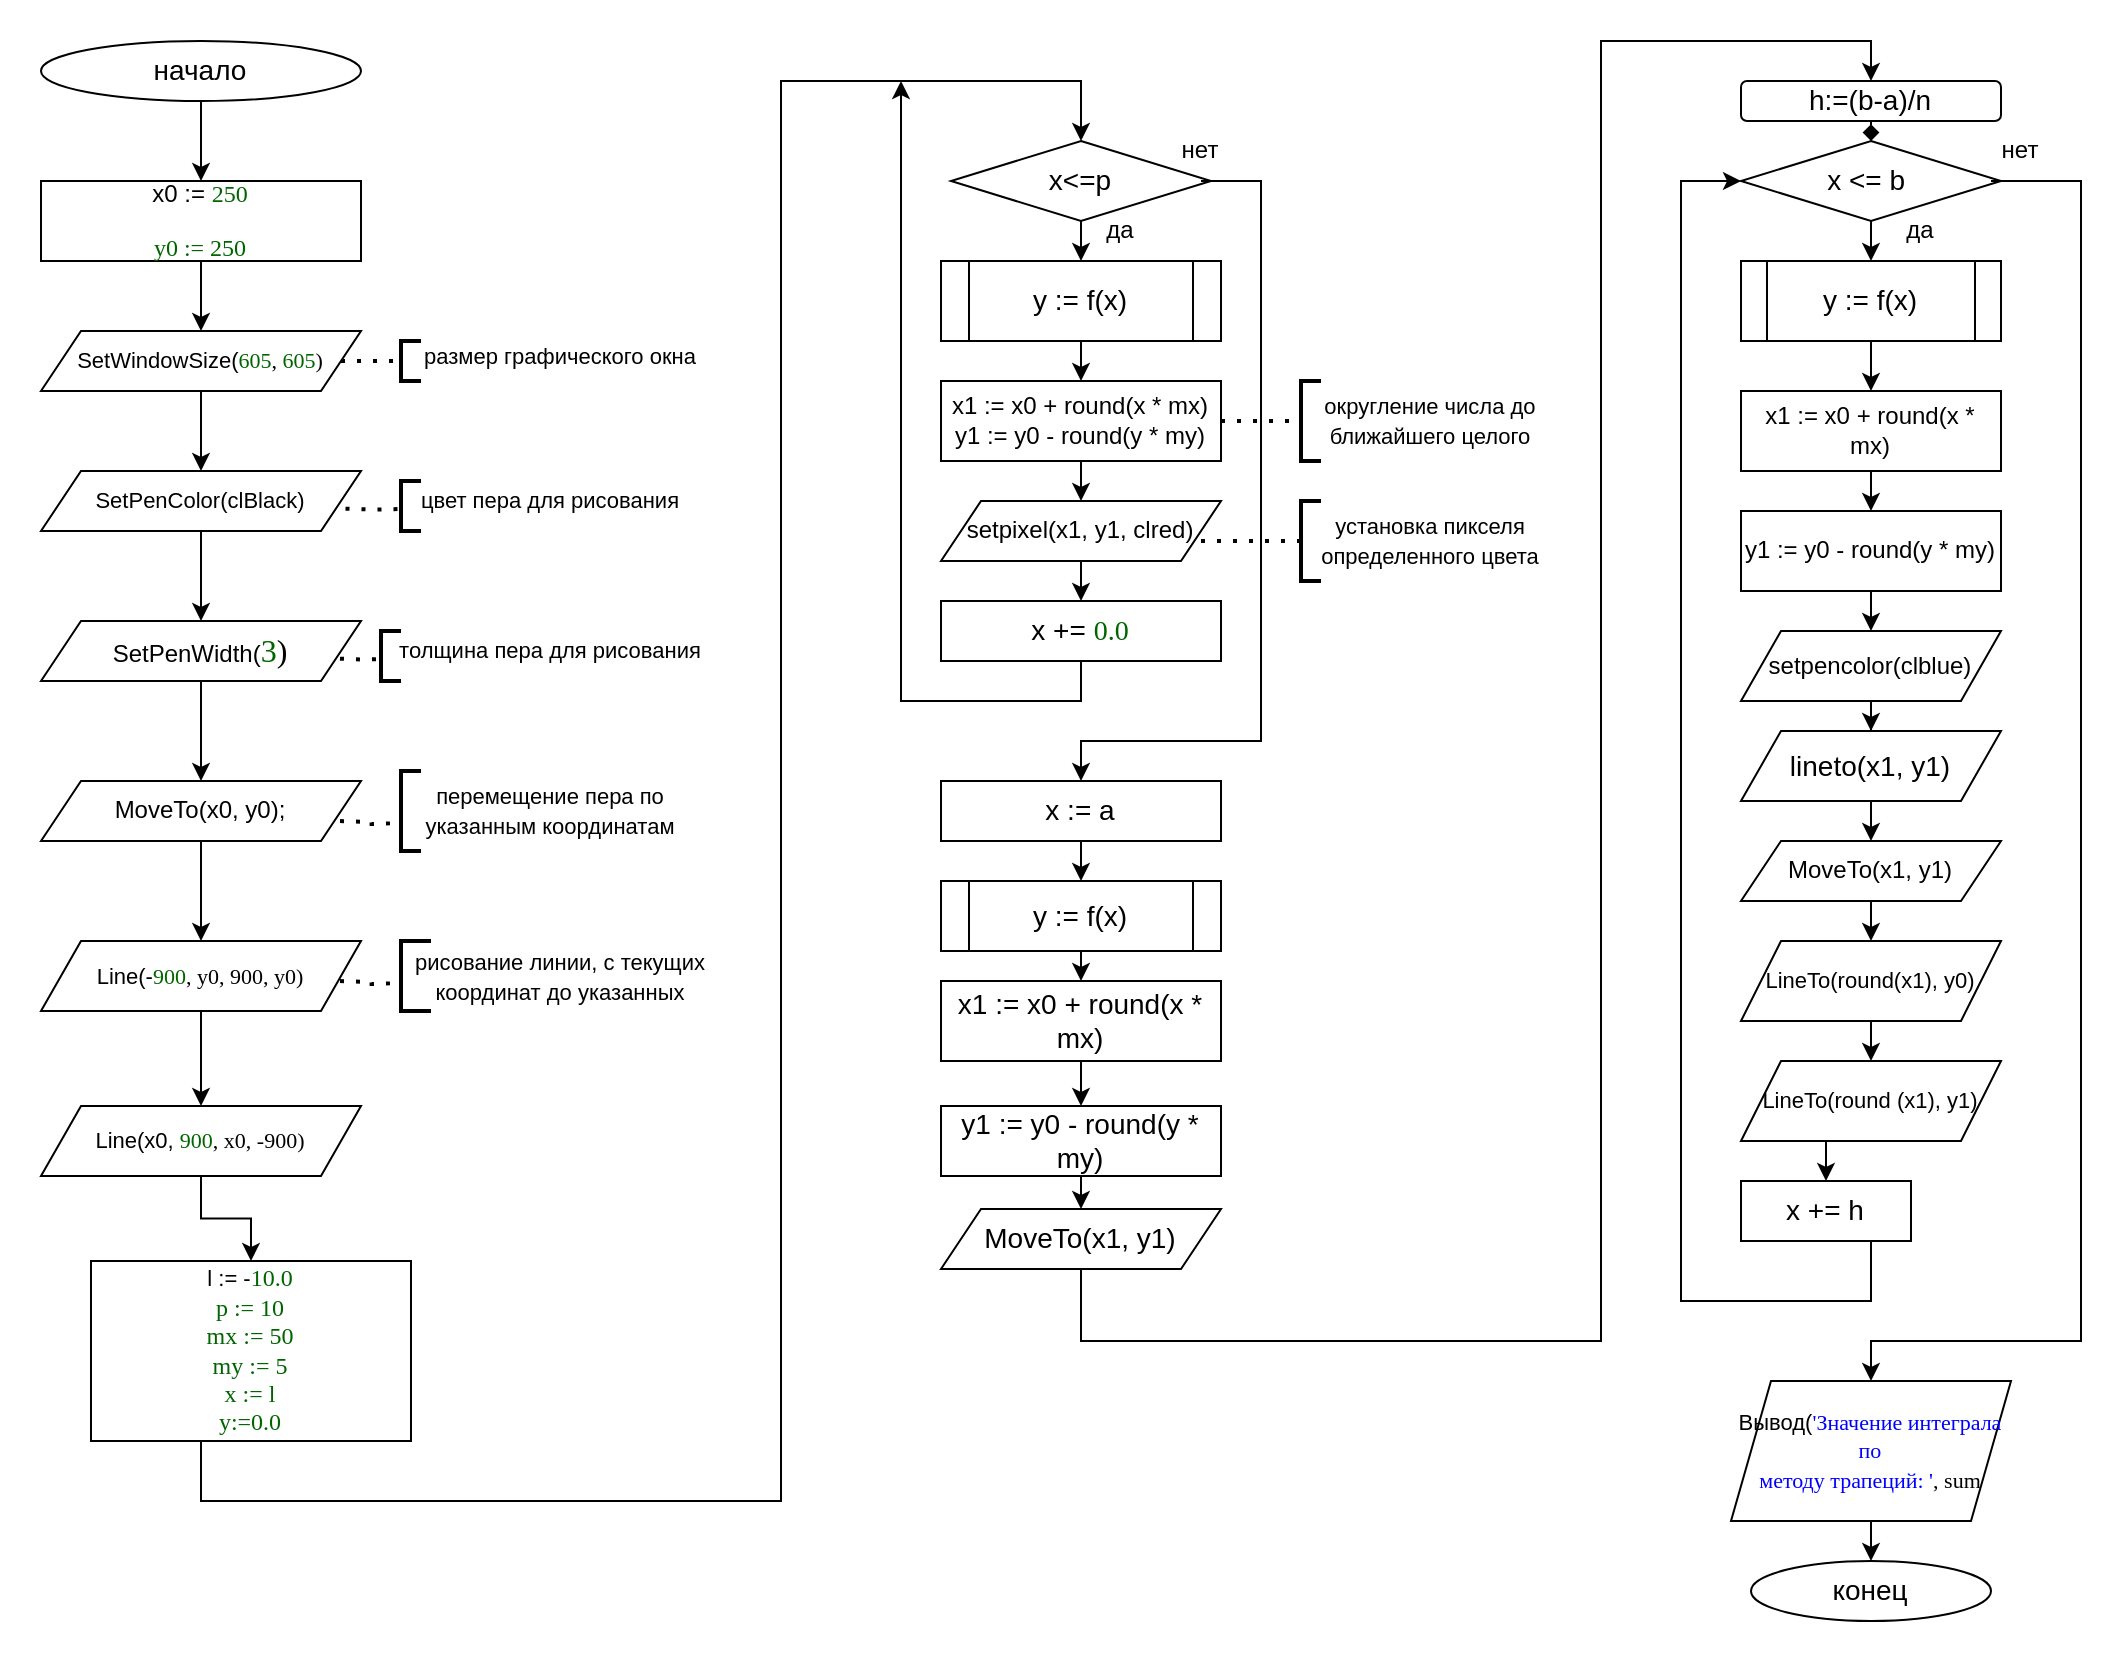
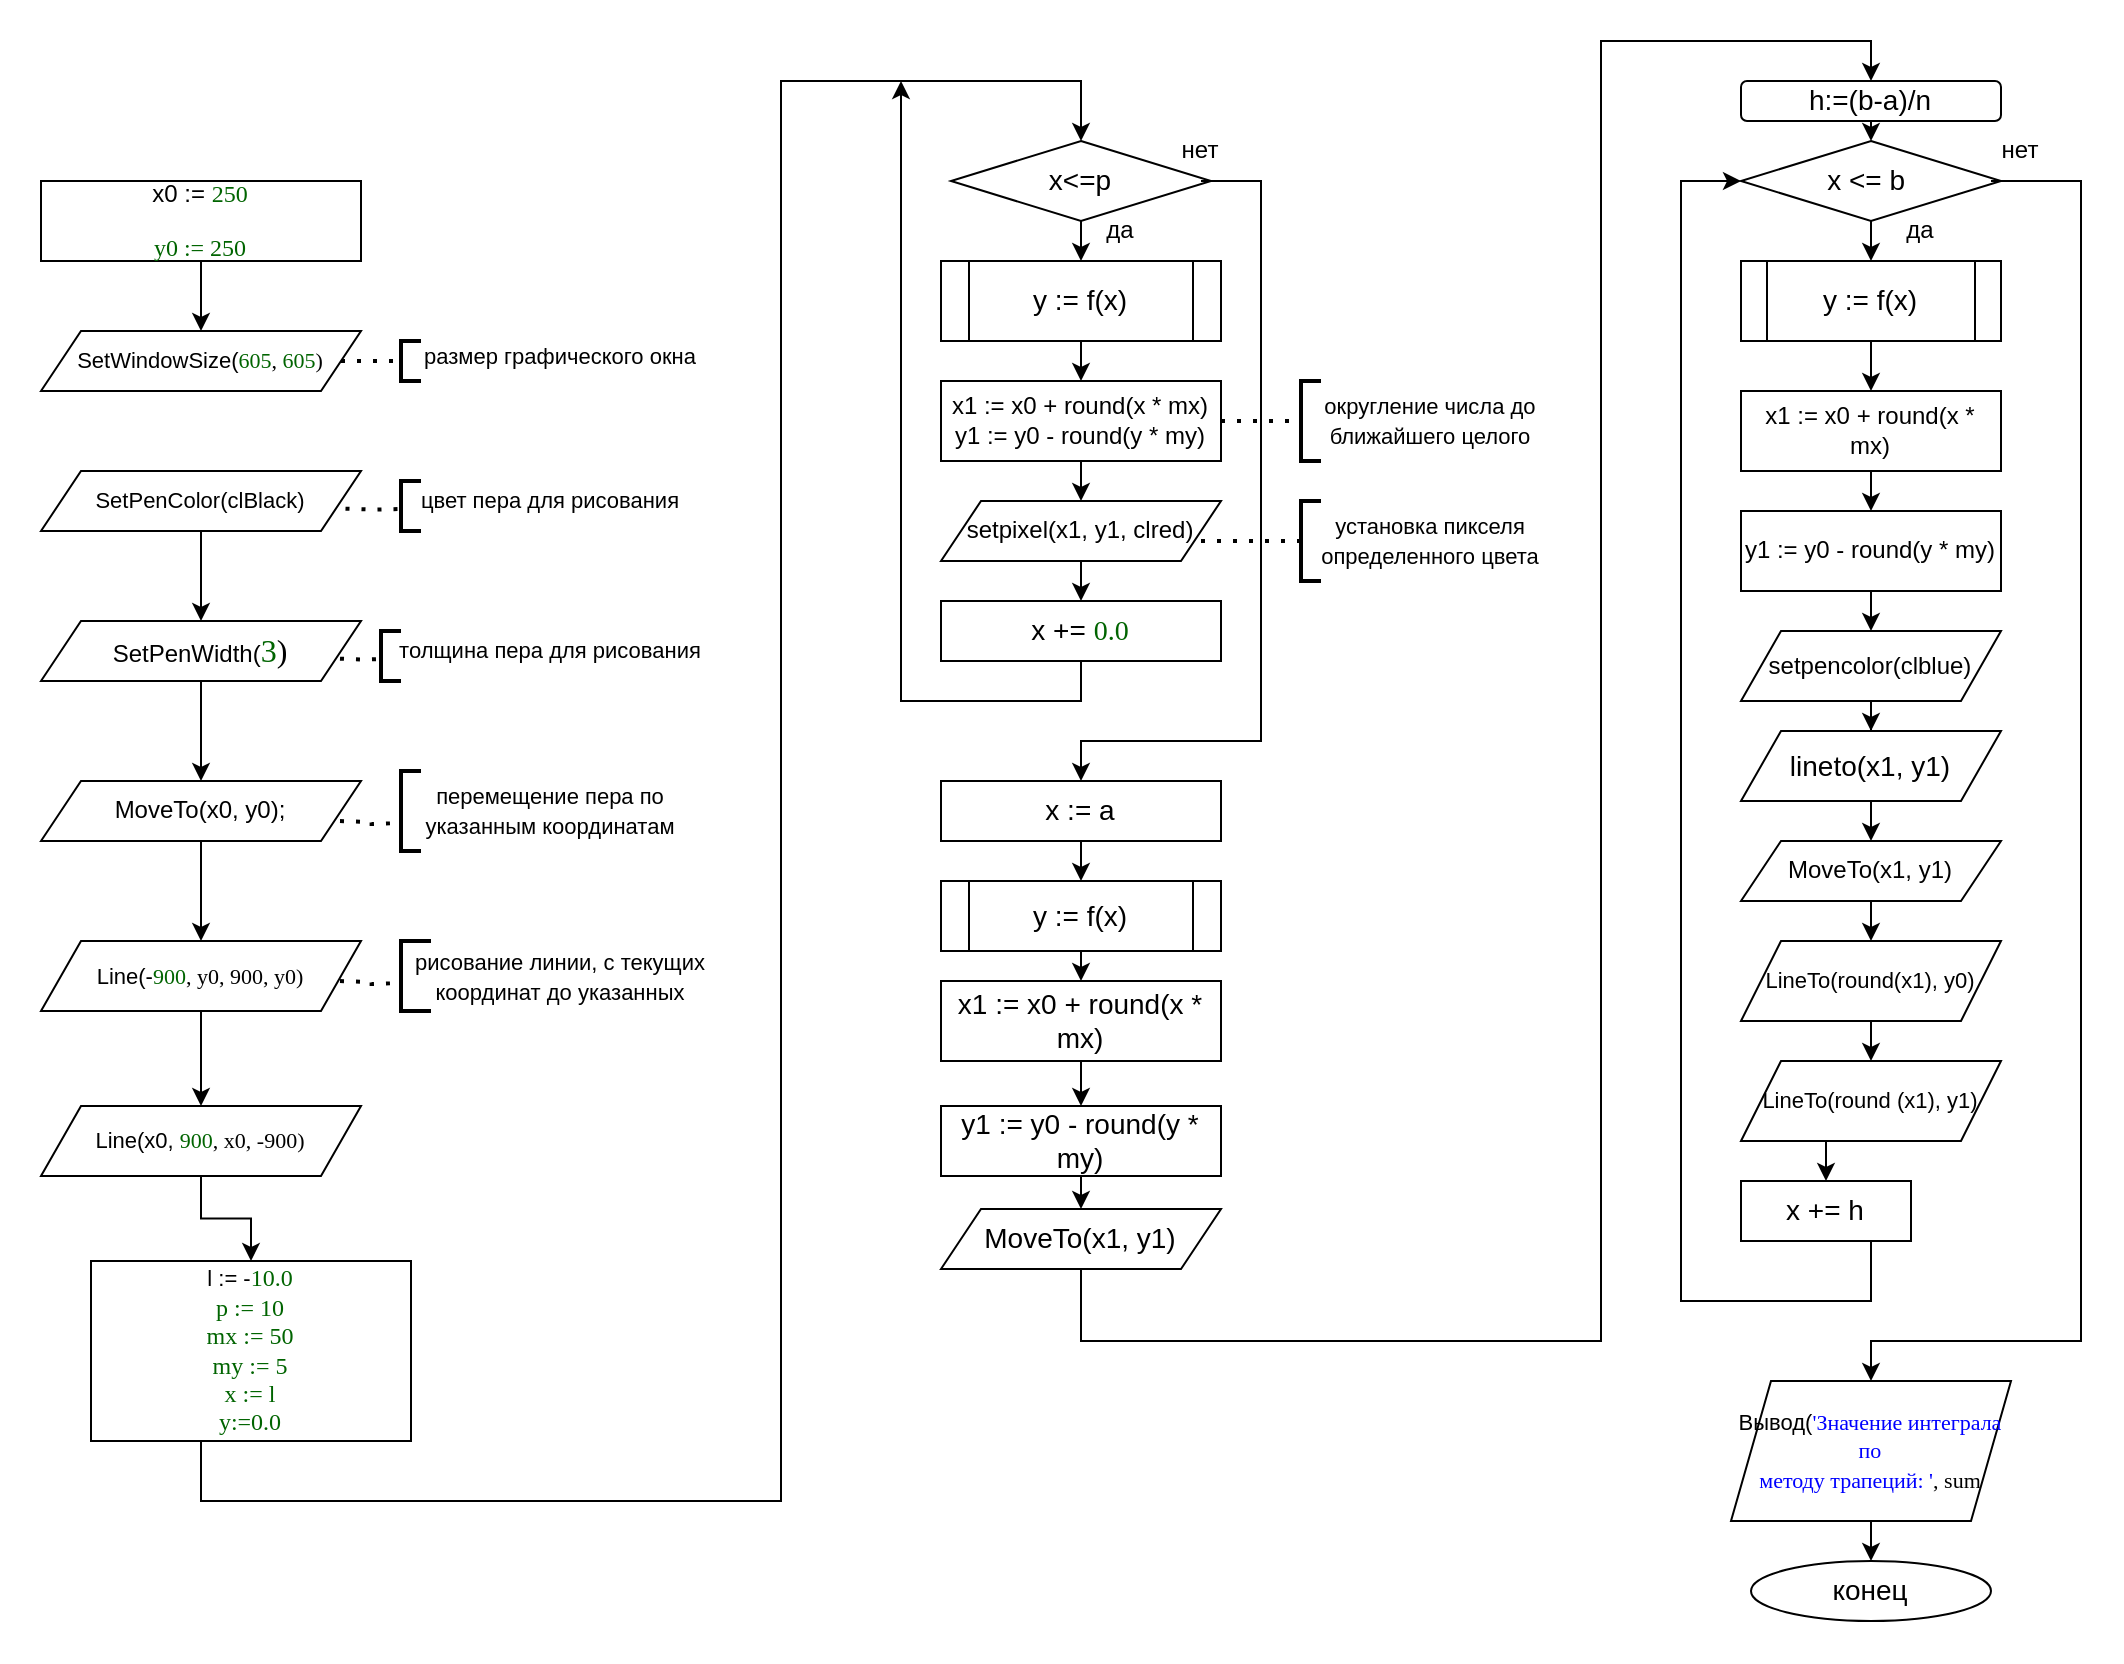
node "начало": removed
edge "h:=(b-a)/n" -> "x <= b": arrowhead diamond -> classic
edge "начало" -> "x0 := 250 y0 := 250": removed
edge "SetWindowSize(605, 605)" -> "SetPenColor(clBlack)": removed
